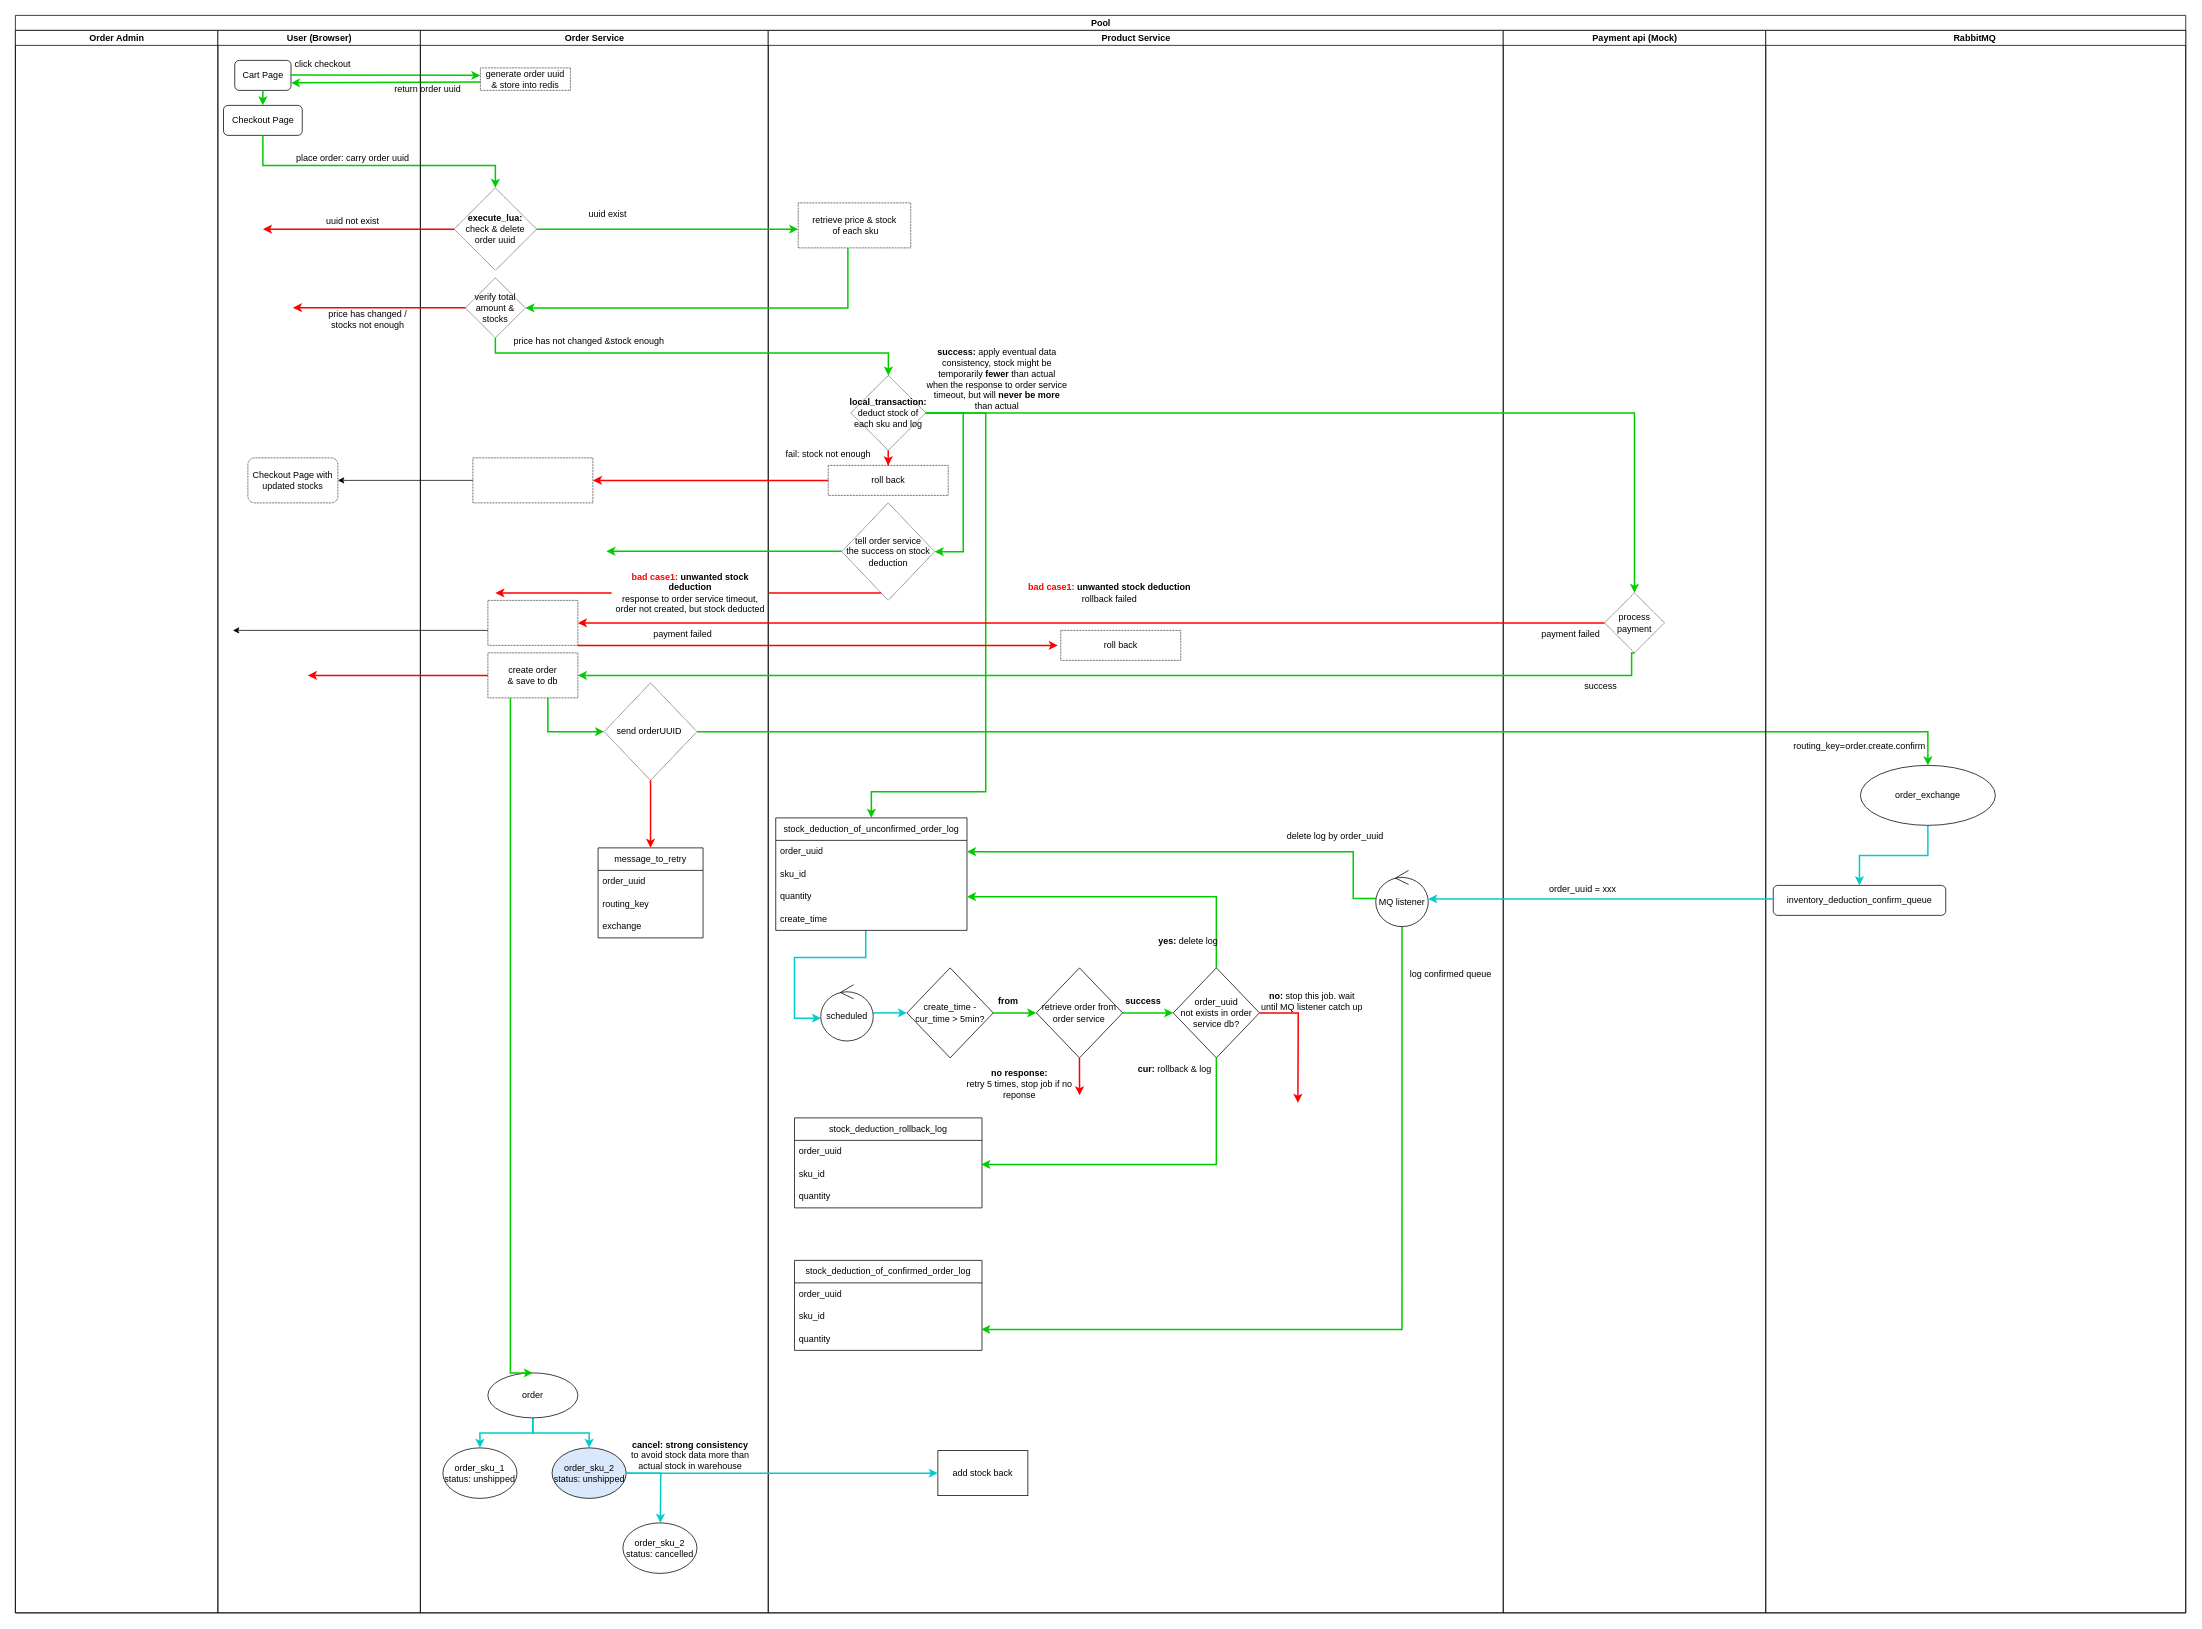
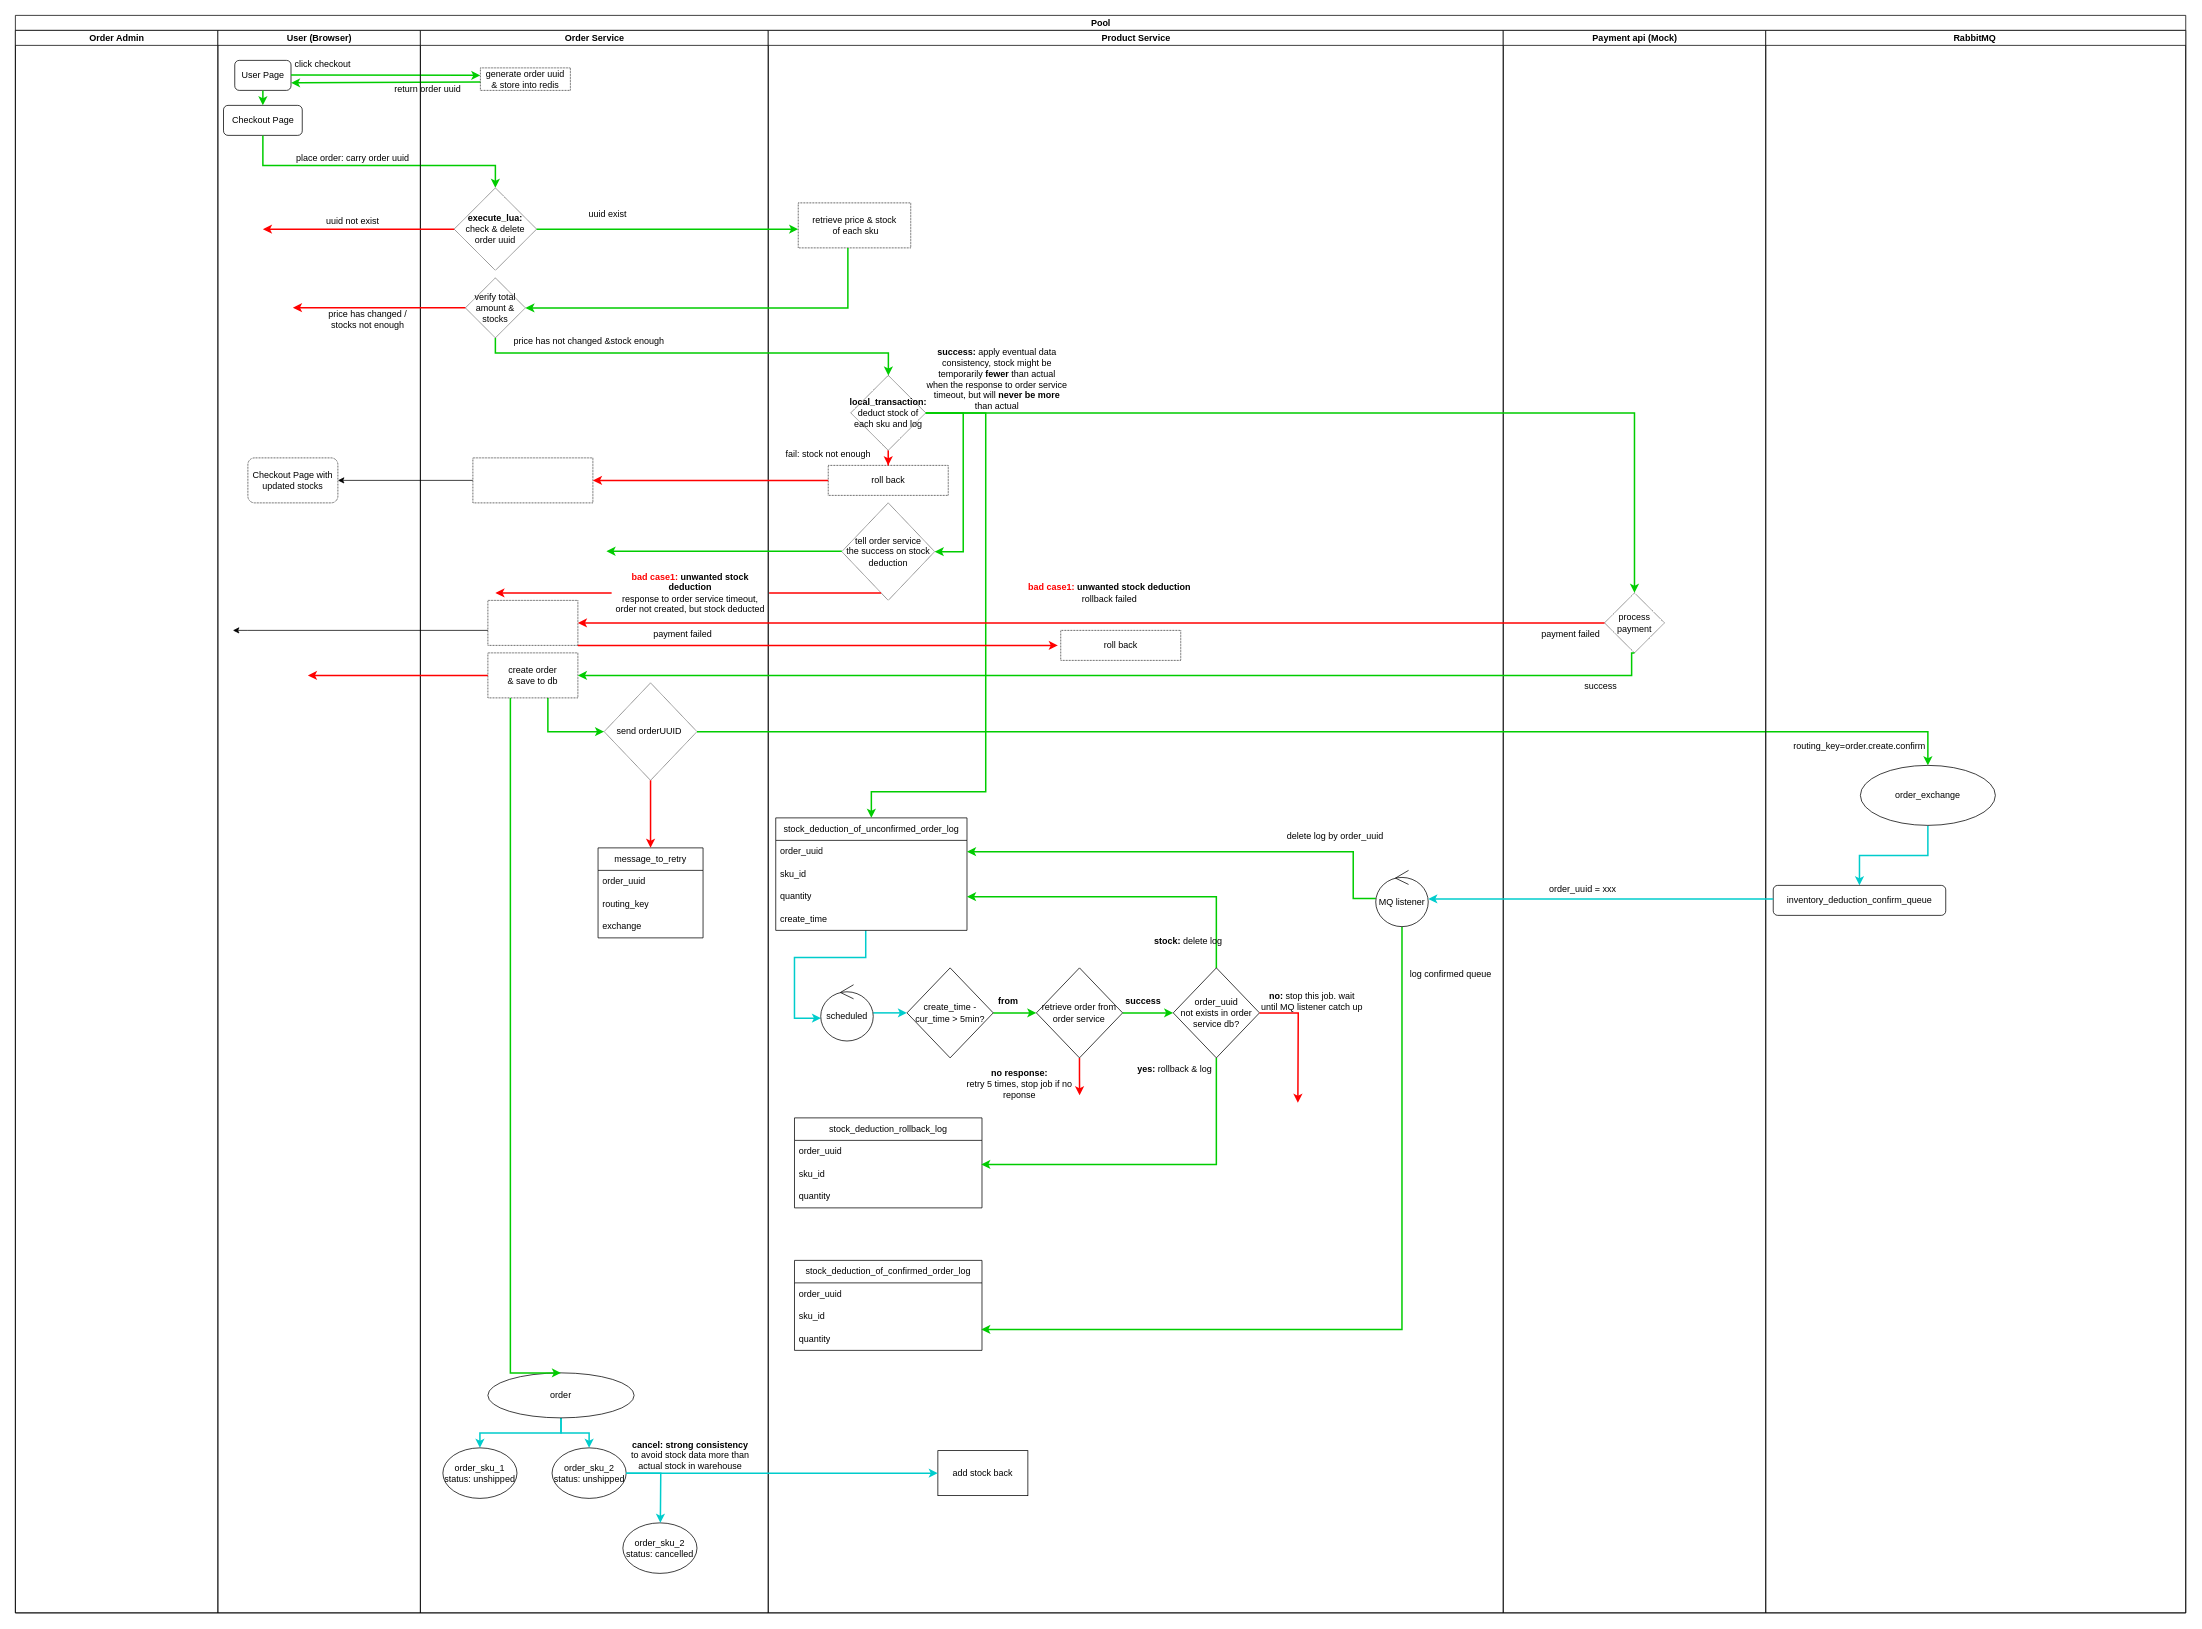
node "Cart Page": label "Cart Page" -> "User Page"
node "yes: delete log": label "yes: delete log" -> "stock: delete log"
node "cur: rollback & log": label "cur: rollback & log" -> "yes: rollback & log"
node "order": size 90x45 -> 146x45
node "order_sku_2status: unshipped": fillcolor #dae8fc -> #ffffff
